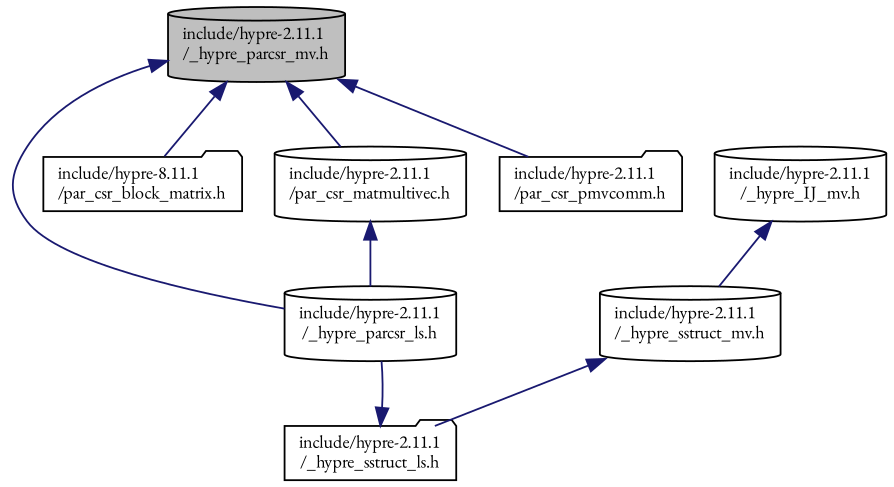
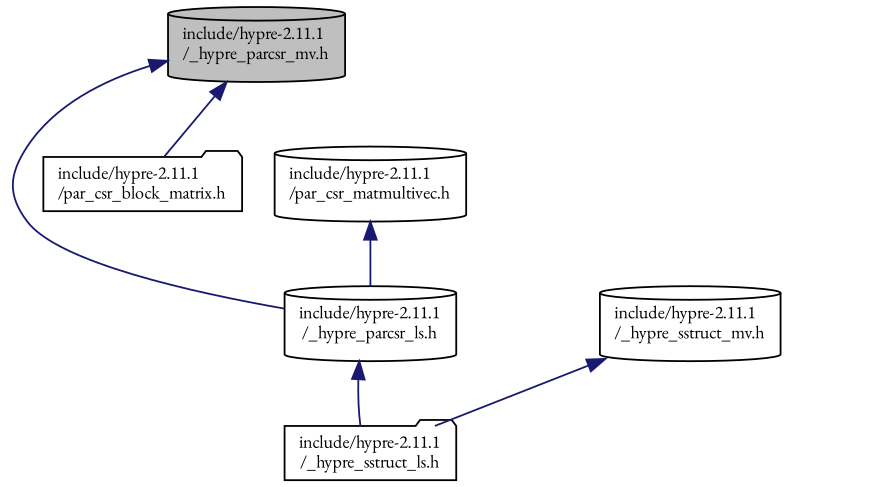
edge "include/hypre-2.11.1 /par_csr_matmultivec.h" -> "include/hypre-2.11.1 /_hypre_parcsr_mv.h": removed
node "include/hypre-8.11.1 /par_csr_block_matrix.h": label "include/hypre-8.11.1 /par_csr_block_matrix.h" -> "include/hypre-2.11.1 /par_csr_block_matrix.h"
node "include/hypre-2.11.1 /par_csr_pmvcomm.h": removed
node "include/hypre-2.11.1 /_hypre_IJ_mv.h": removed
edge "include/hypre-2.11.1 /_hypre_parcsr_ls.h" -> "include/hypre-2.11.1 /_hypre_sstruct_ls.h": reversed
